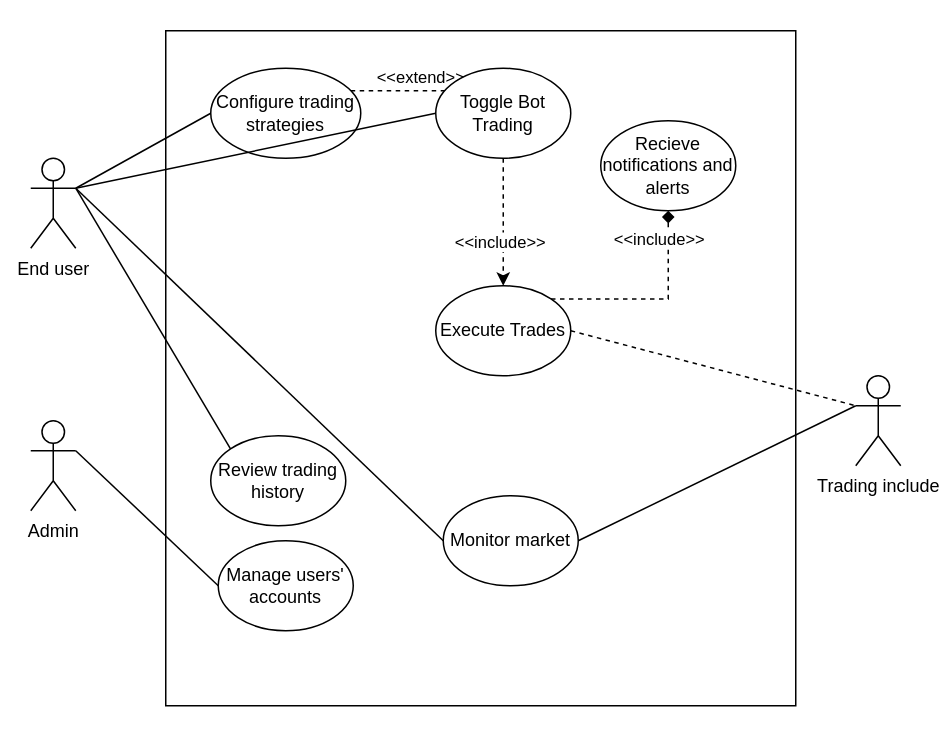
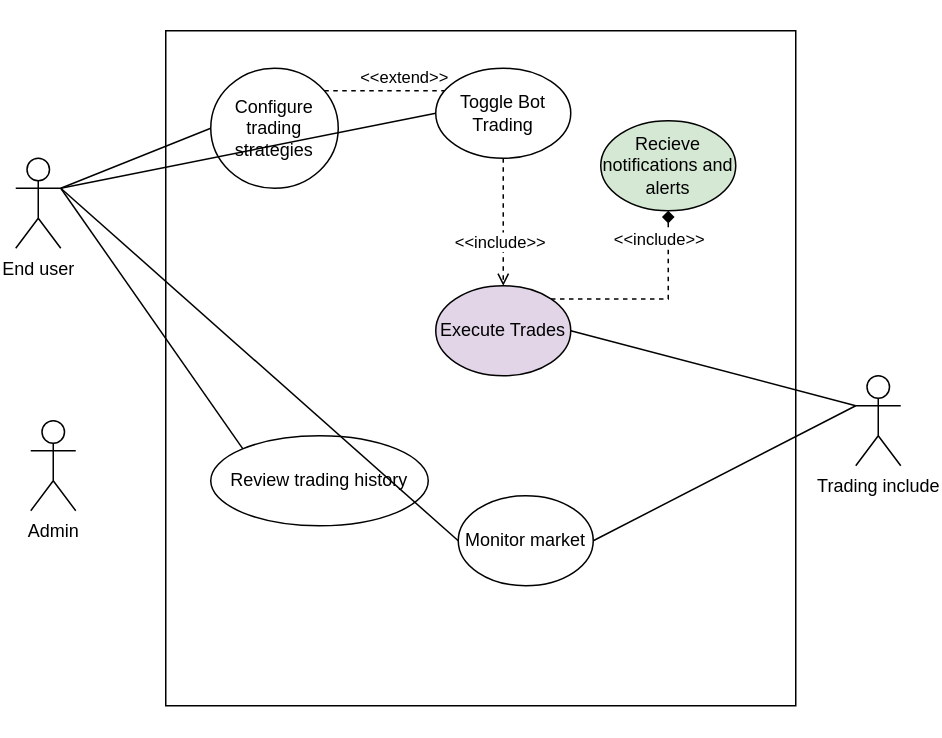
node "Configure trading strategies": size 150x90 -> 128x120
node "Recieve notifications and alerts": fillcolor #ffffff -> #d5e8d4
node "End user": moved (53, 203) -> (38, 203)
edge "Toggle Bot Trading" -> "Execute Trades": arrowhead classic -> open
node "Execute Trades": fillcolor #ffffff -> #e1d5e7
edge "Execute Trades" -- "Trading include": style dashed -> solid
node "Review trading history": size 135x90 -> 218x90
edge "Admin" -- "Manage users' accounts": removed
node "Monitor market": moved (511, 541) -> (526, 541)
node "Manage users' accounts": removed
